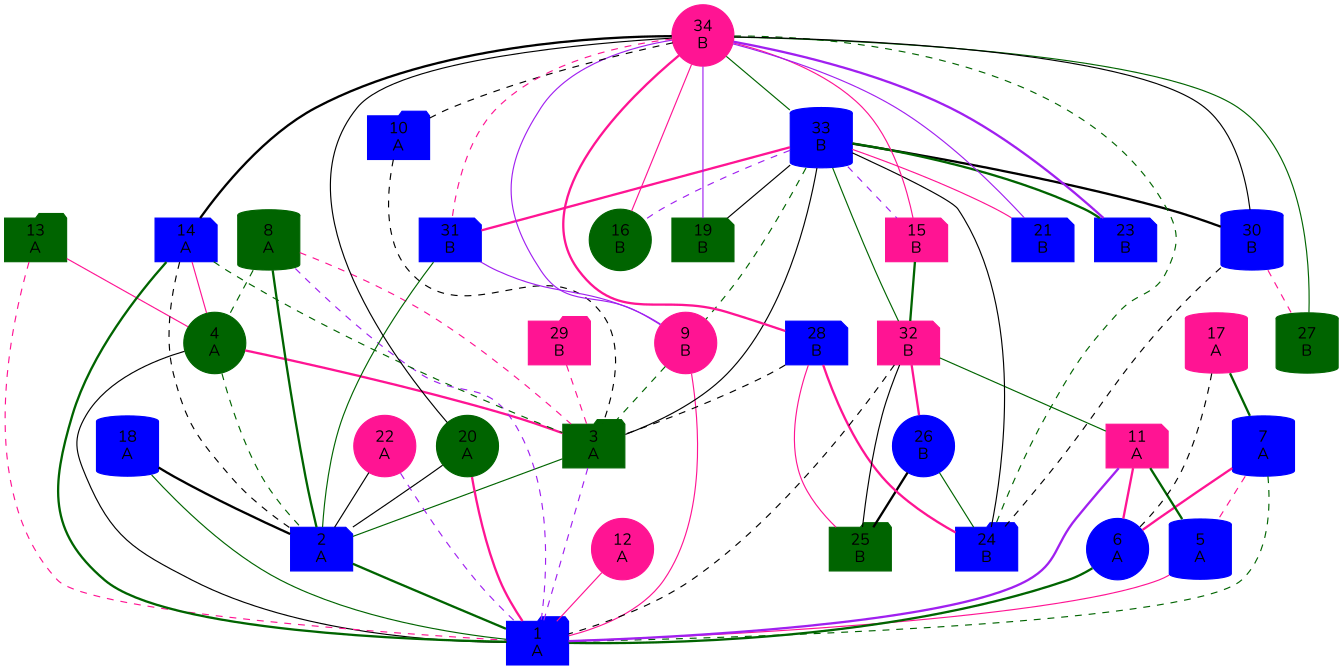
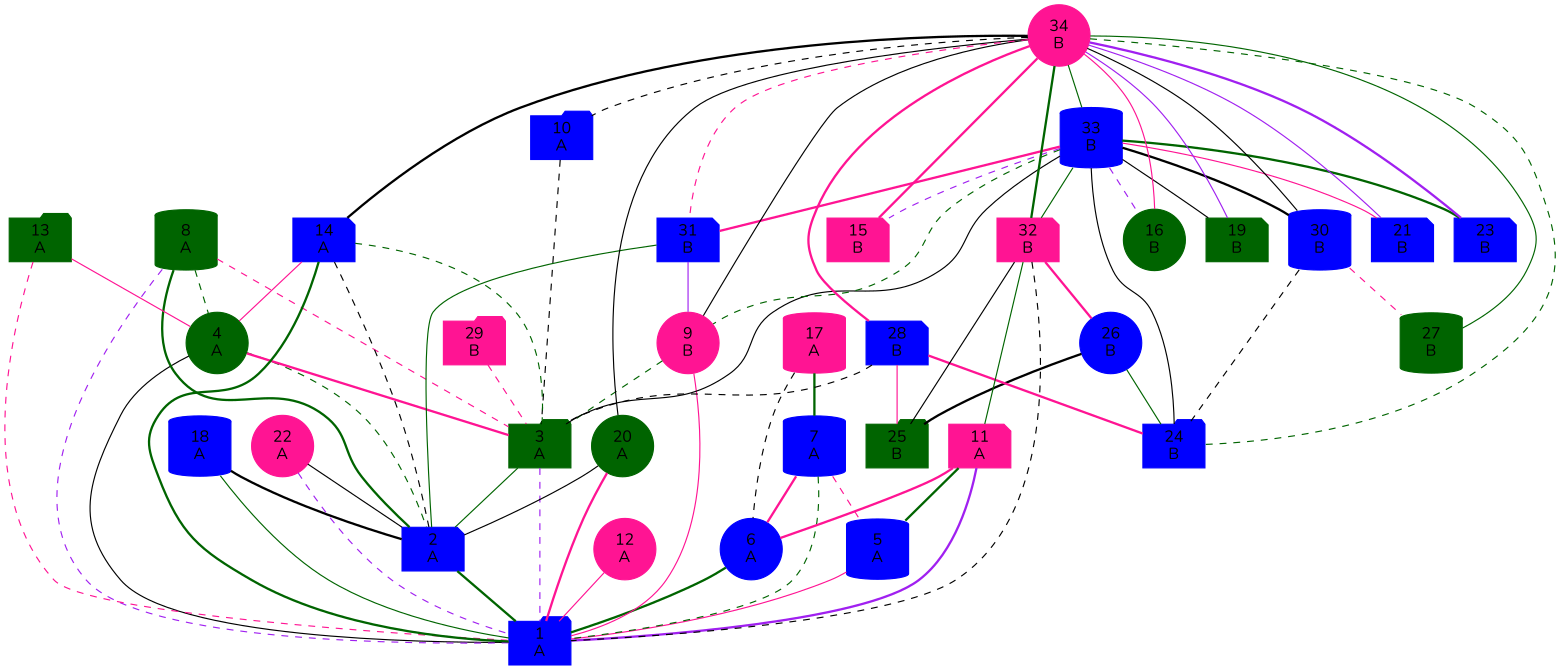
edge "34 B" -- "15 B": style solid -> bold
edge "34 B" -- "9 B": color purple -> black
edge "15 B" -- "32 B": now "34 B" -- "32 B"
